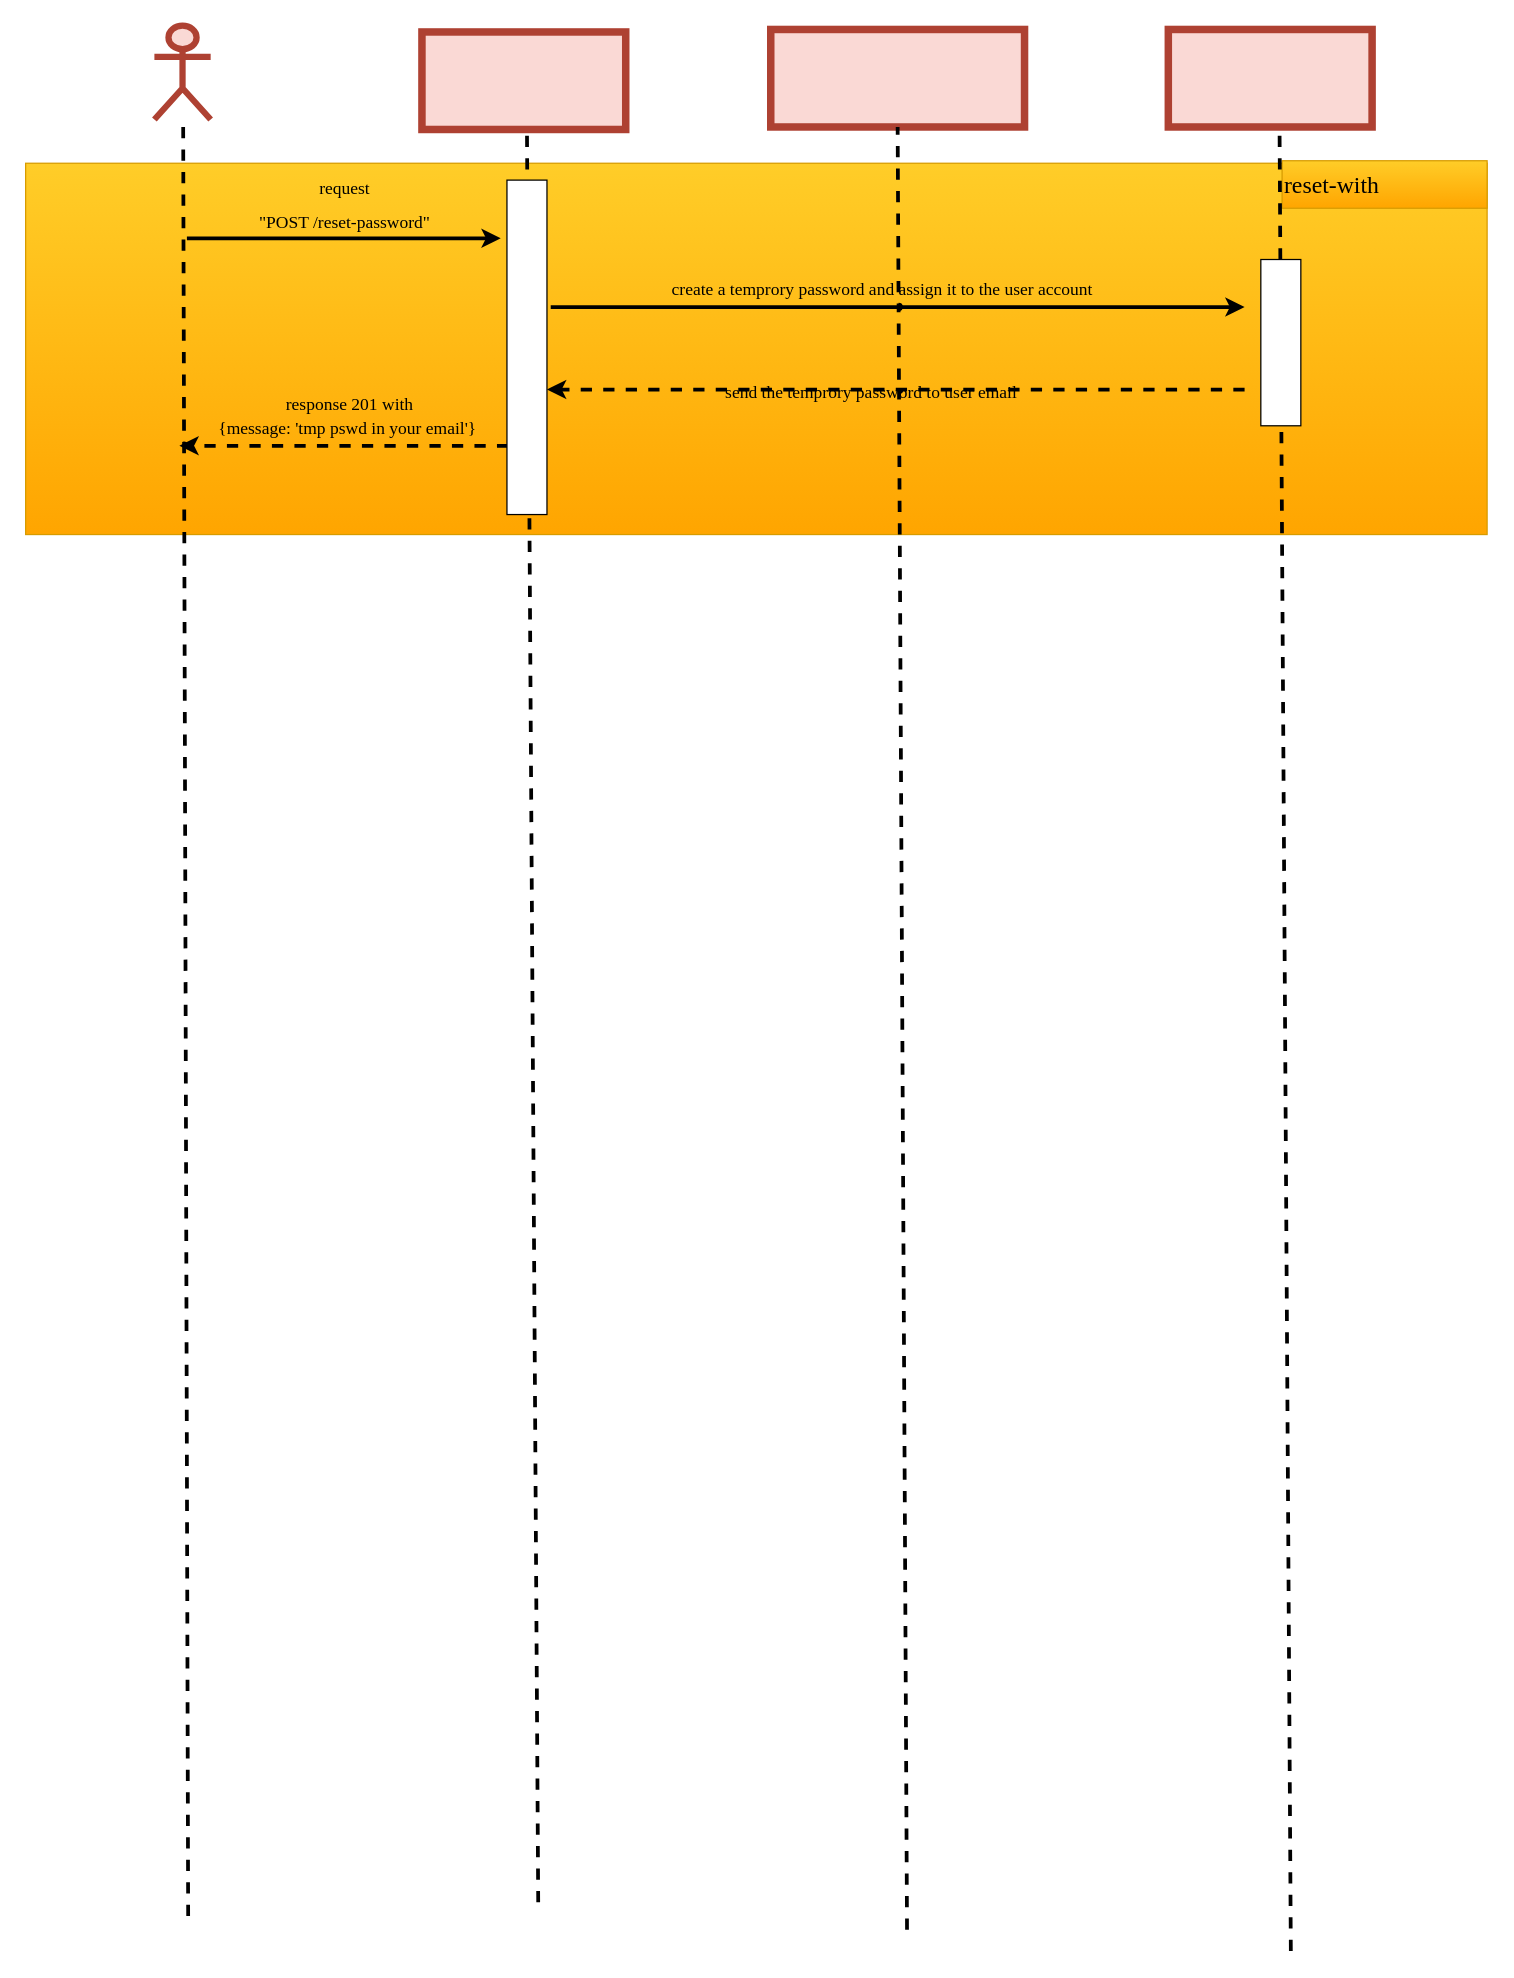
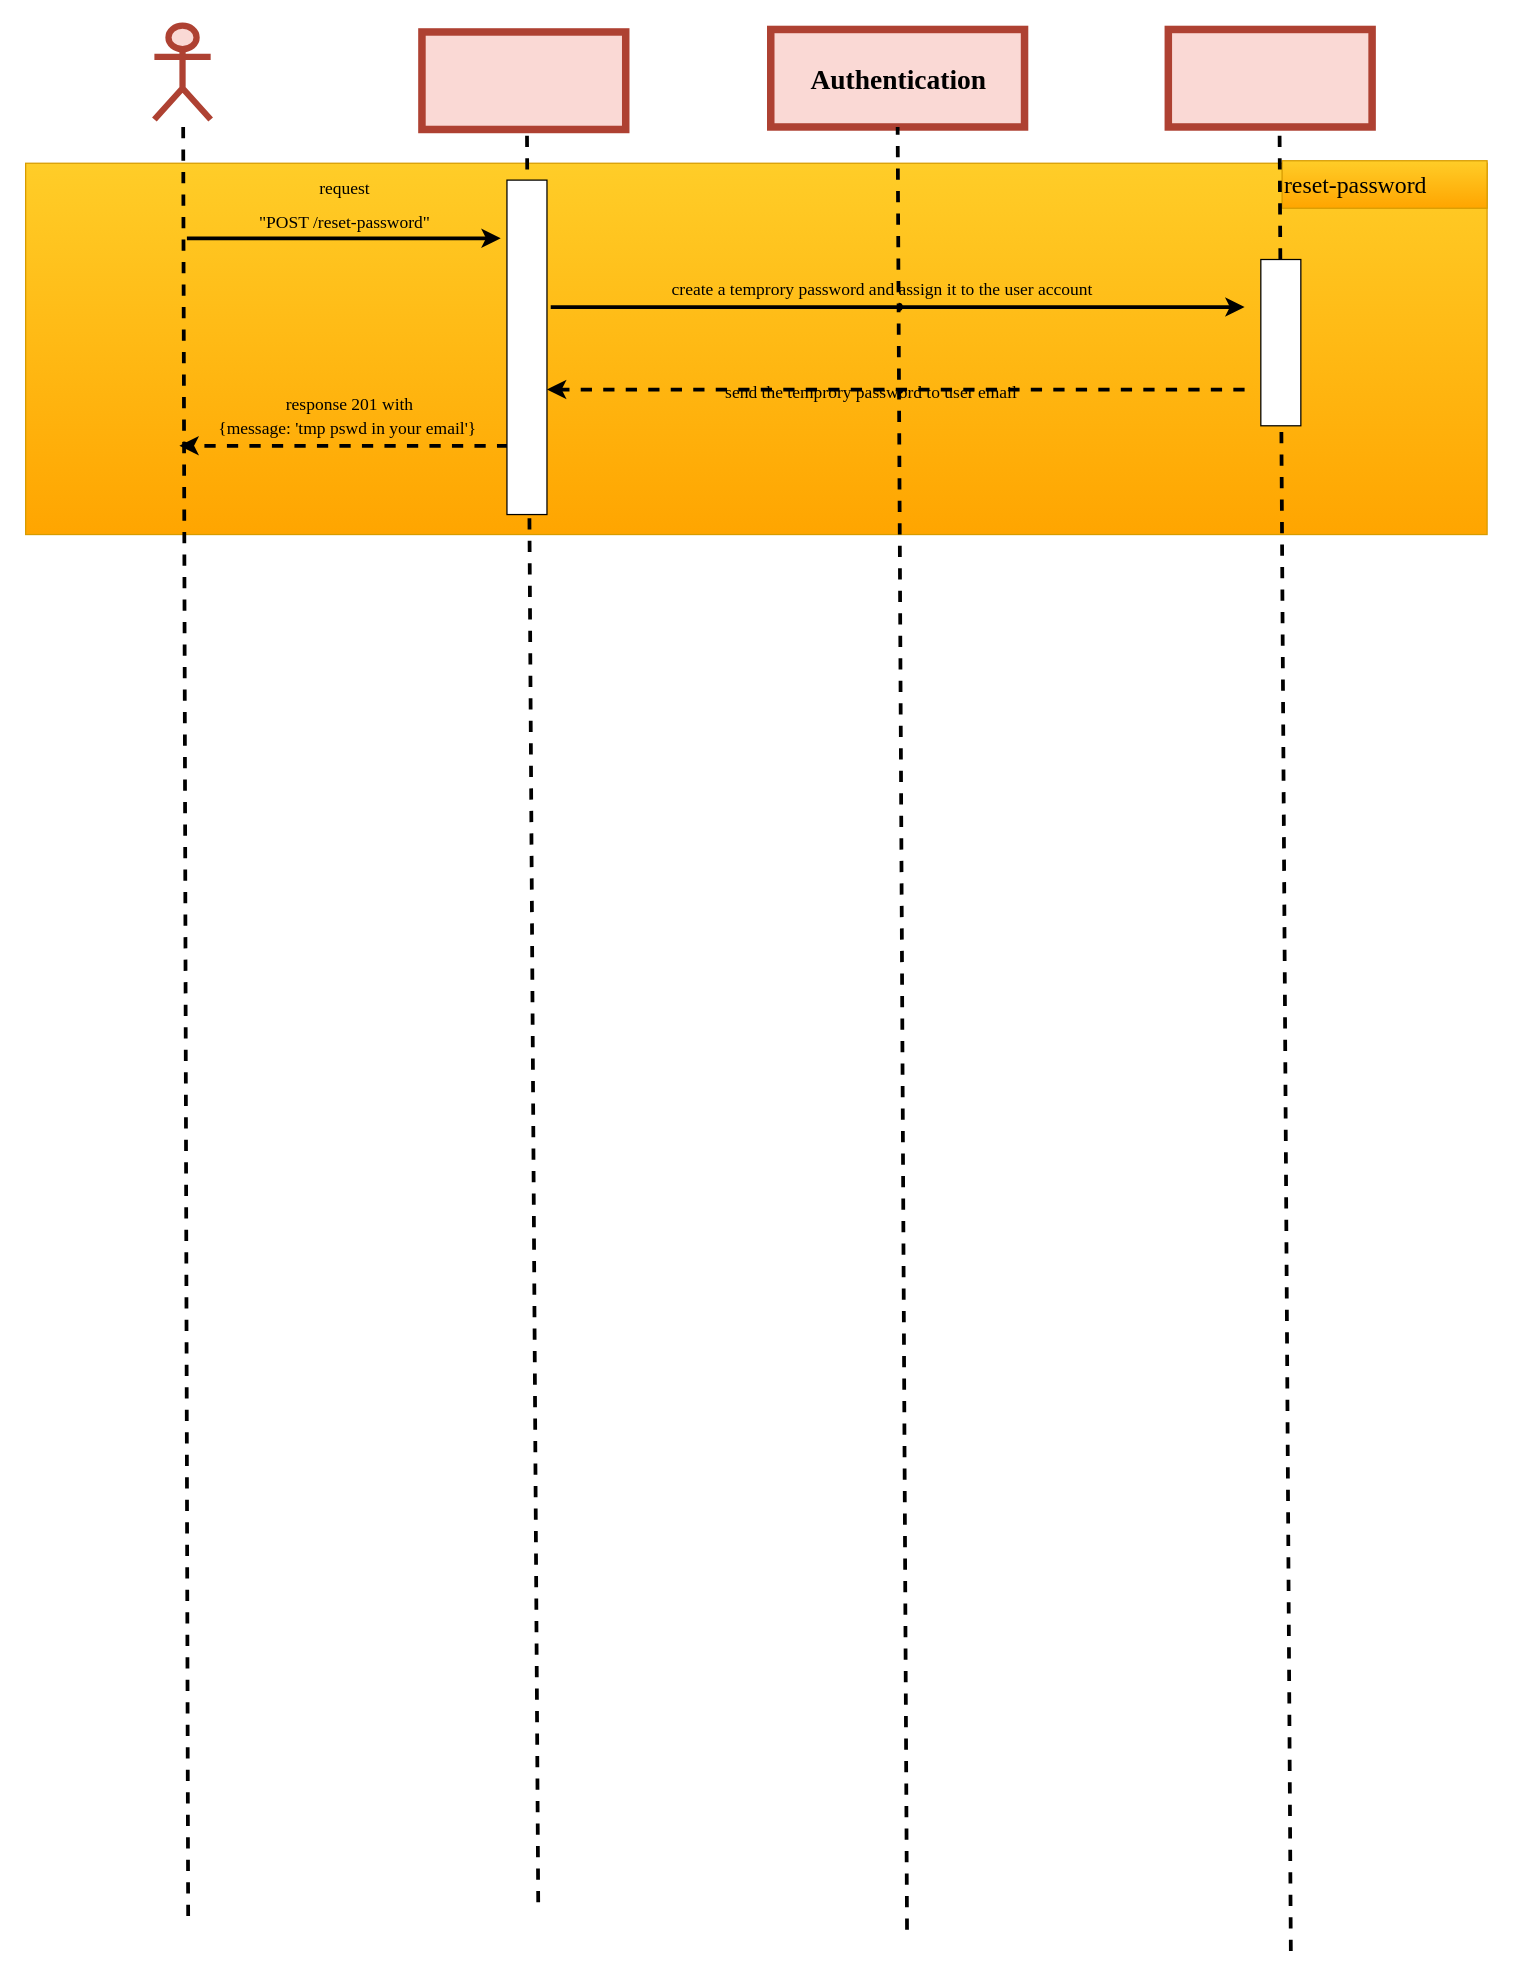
node "Authentication": added
node "reset-with": label "reset-with" -> "reset-password"
